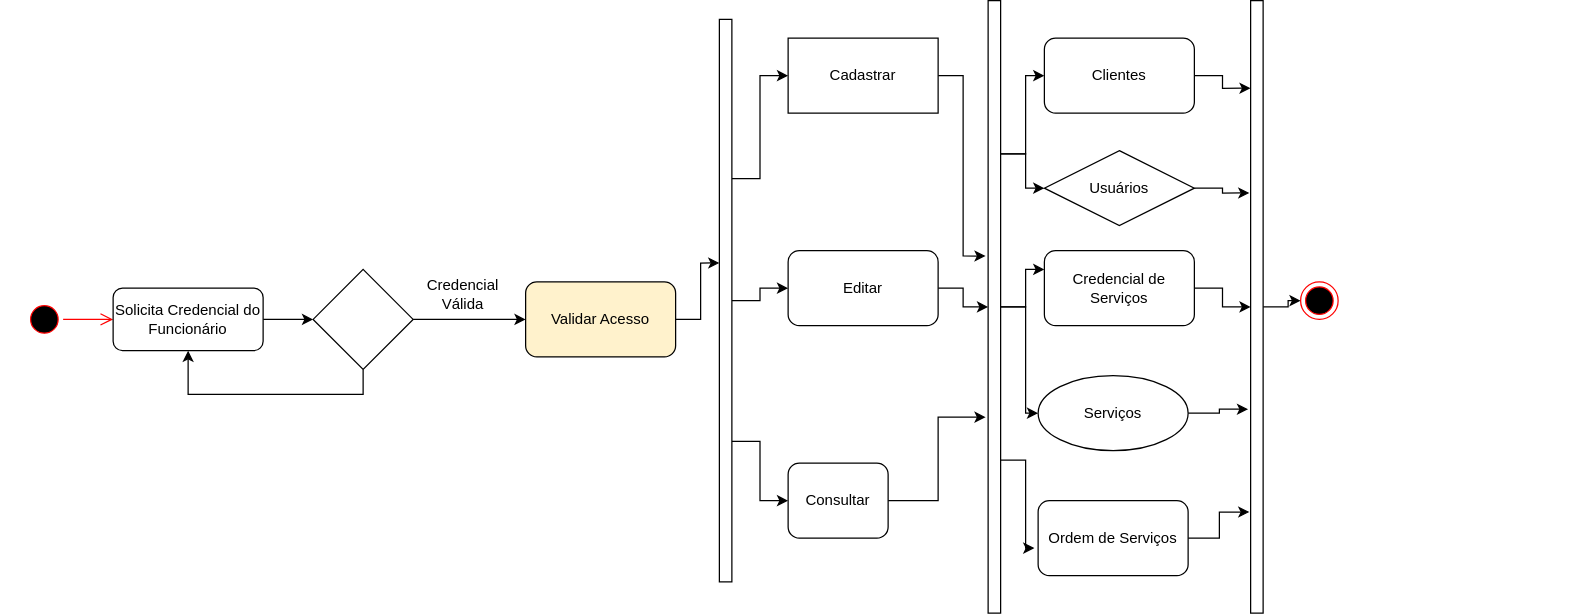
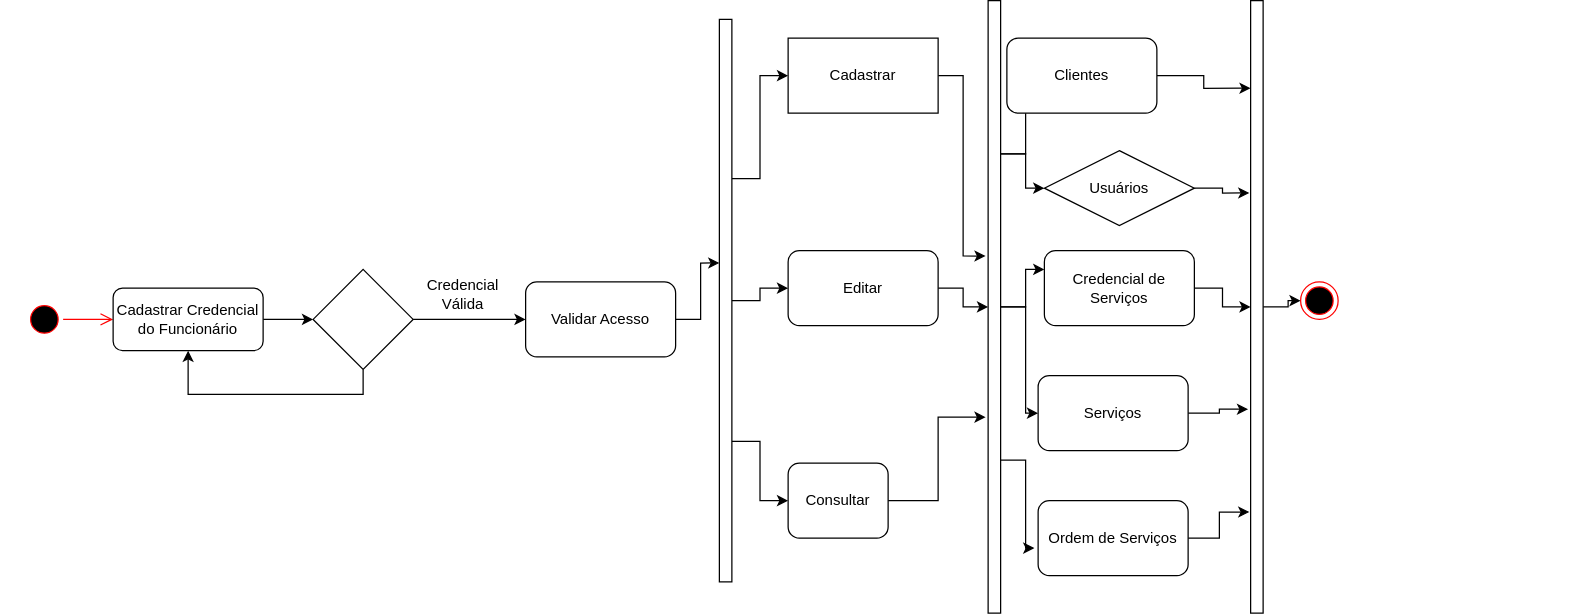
node "Clientes": moved (1119, 76) -> (1082, 76)
node "Solicita Credencial do Funcionário": label "Solicita Credencial do Funcionário" -> "Cadastrar Credencial do Funcionário"
node "Validar Acesso": fillcolor #fff2cc -> #ffffff
node "Serviços": shape ellipse -> rounded rectangle
